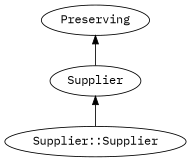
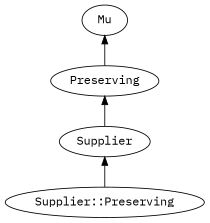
node "Mu": added
node "Supplier::Supplier": label "Supplier::Supplier" -> "Supplier::Preserving"
